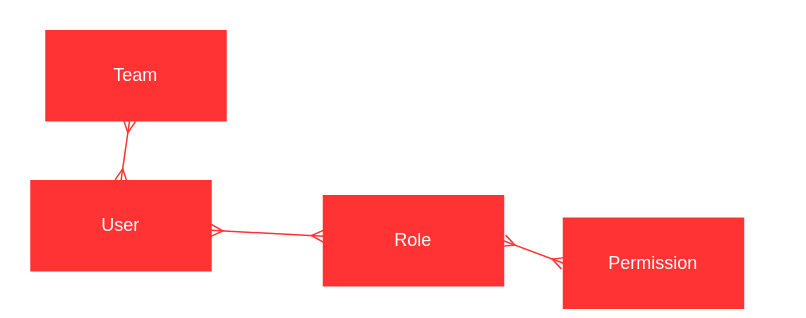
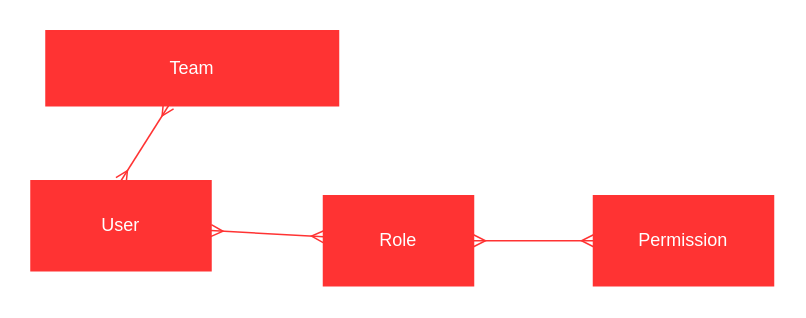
node "Team": size 180x90 -> 293x75
node "Role": size 180x90 -> 150x90
node "Permission": moved (653, 263) -> (683, 241)
